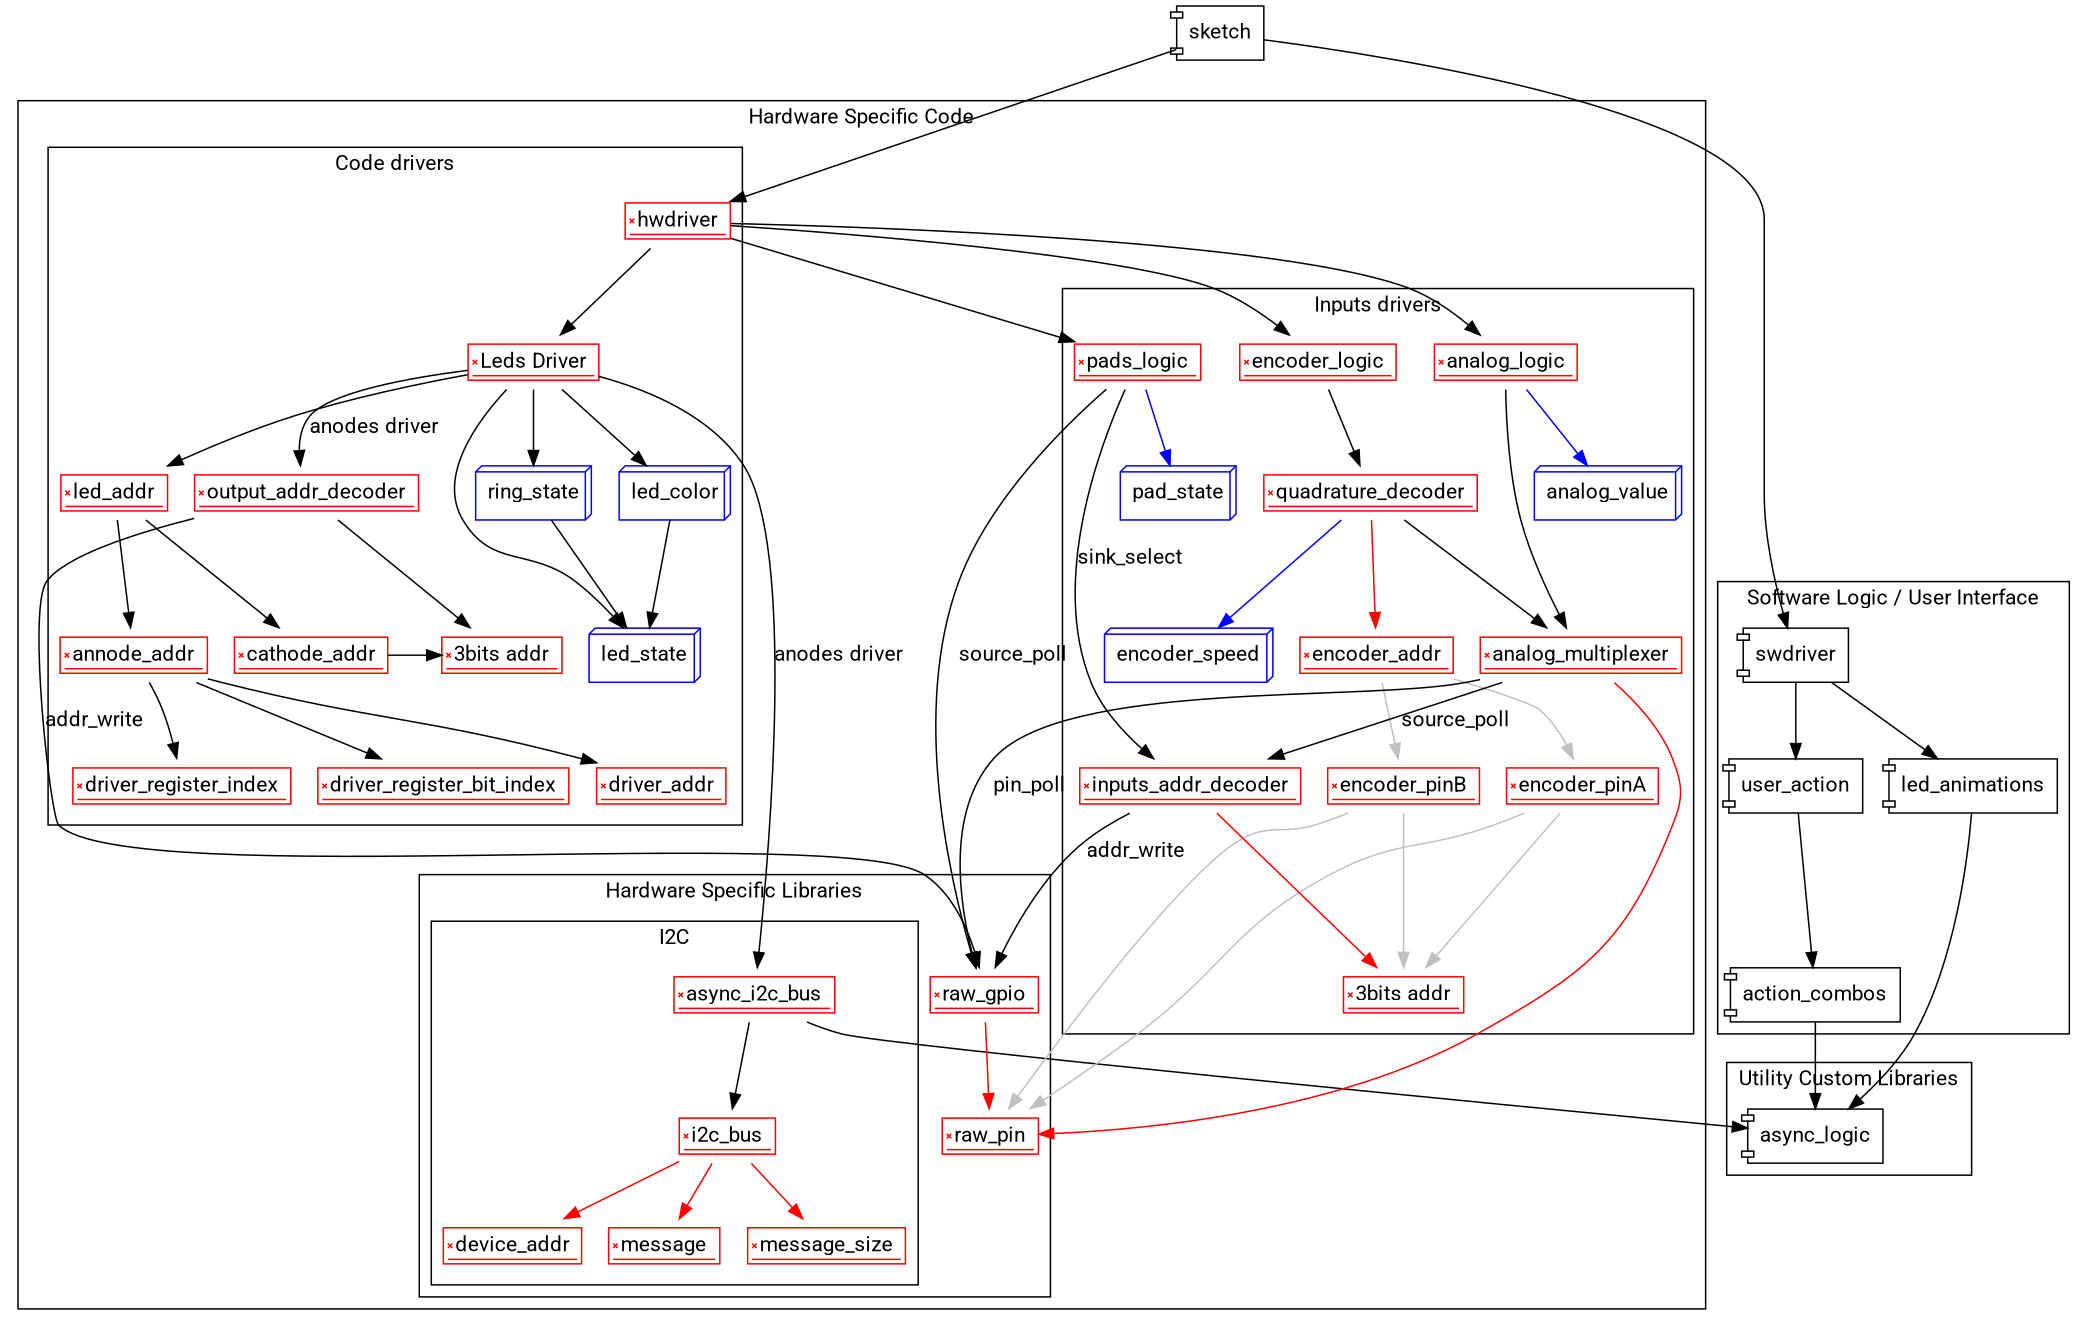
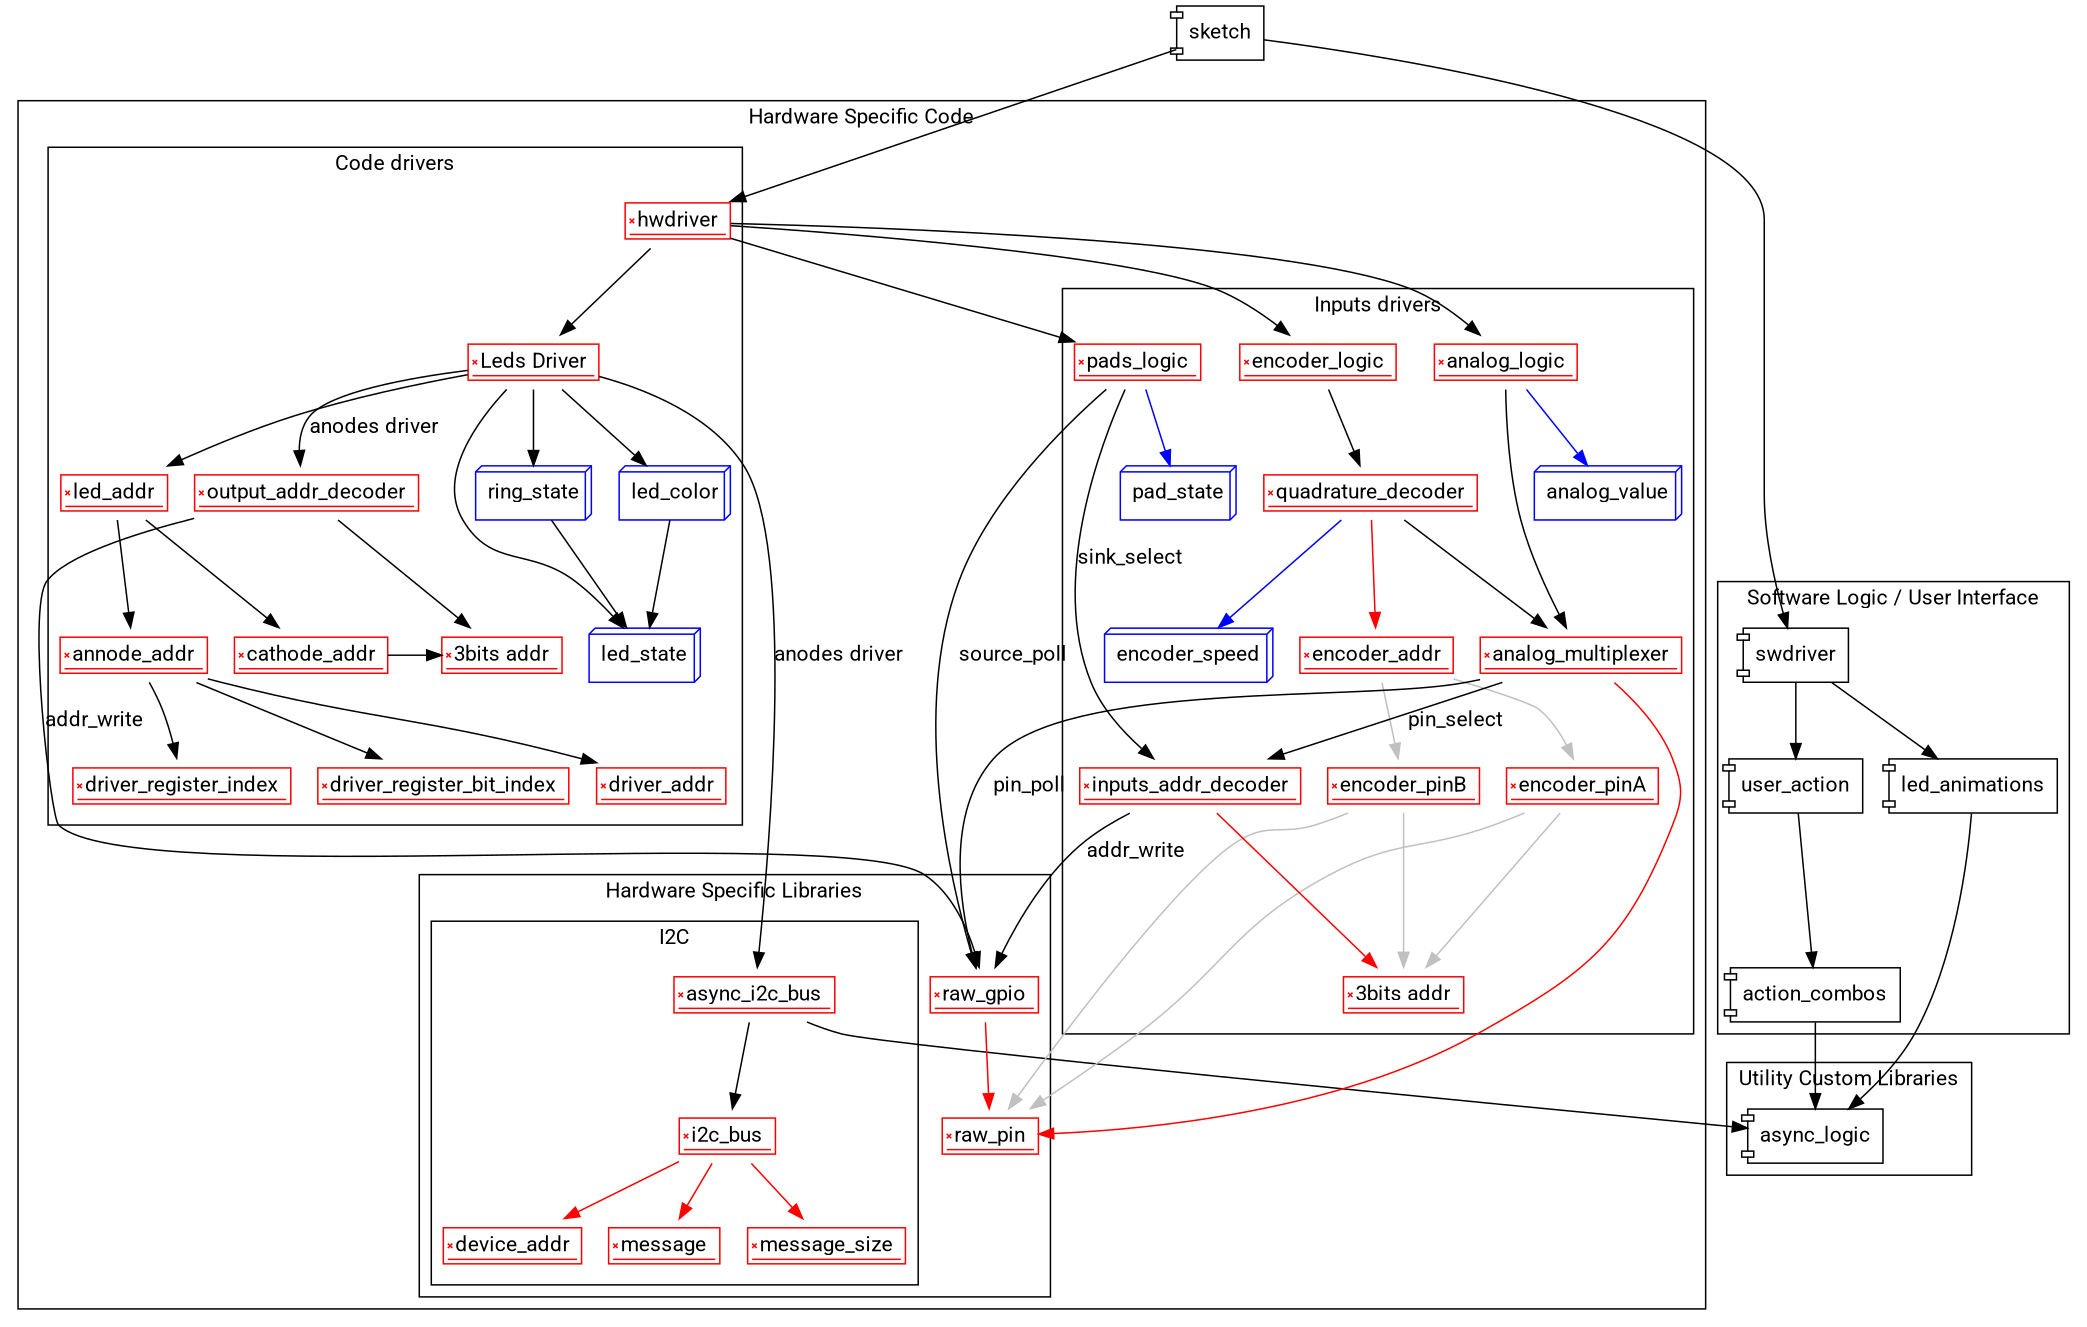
edge "analog_multiplexer" -> "inputs_addr_decoder": label "source_poll" -> "pin_select"
